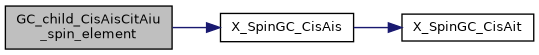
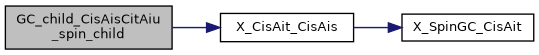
node "GC_child_CisAisCitAiu _spin_element": label "GC_child_CisAisCitAiu _spin_element" -> "GC_child_CisAisCitAiu _spin_child"
node "X_SpinGC_CisAis": label "X_SpinGC_CisAis" -> "X_CisAit_CisAis"
